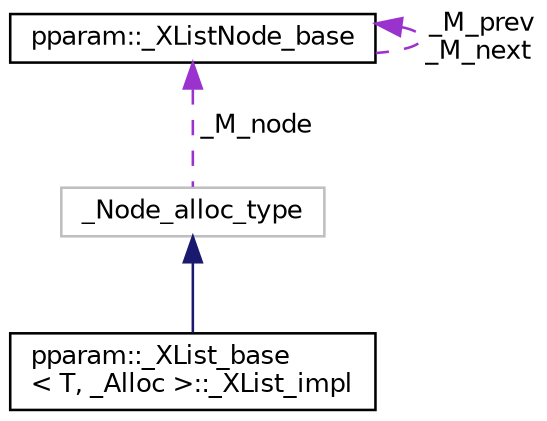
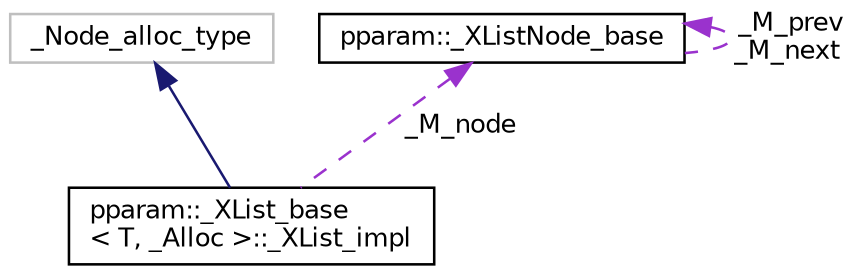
edge "_Node_alloc_type" -> "pparam::_XListNode_base": now "pparam::_XList_base < T, _Alloc >::_XList_impl" -> "pparam::_XListNode_base"
